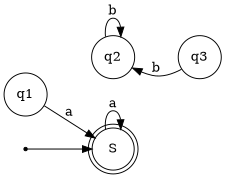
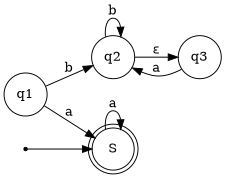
edge "q2" -> "q3": added, label "ε"
edge "q3" -> "q2": label "b" -> "a"
edge "q1" -> "q2": added, label "b"
